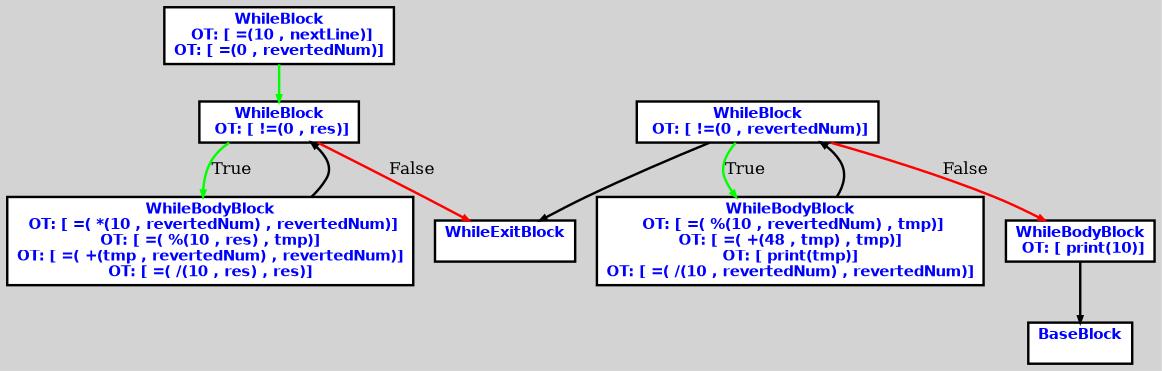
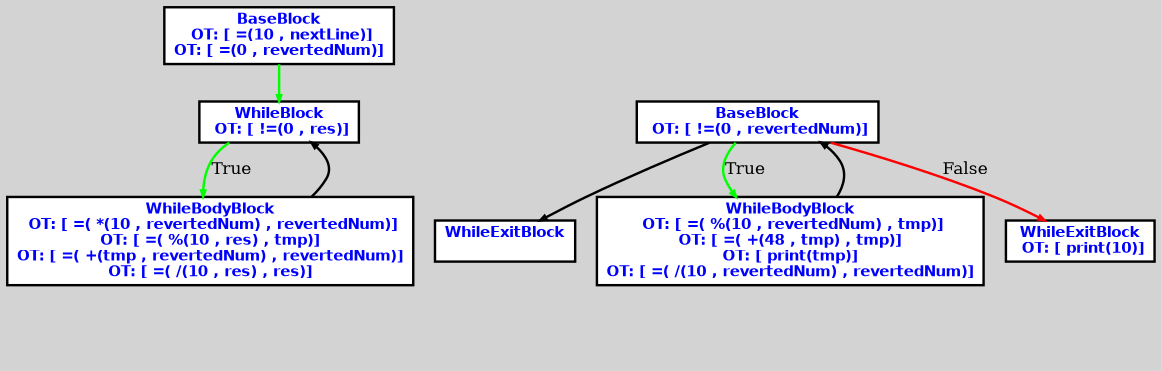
node "WhileBlock OT: [ =(10 , nextLine)] OT: [ =(0 , revertedNum)]": label "WhileBlock OT: [ =(10 , nextLine)] OT: [ =(0 , revertedNum)]" -> "BaseBlock OT: [ =(10 , nextLine)] OT: [ =(0 , revertedNum)]"
node "WhileBlock OT: [ !=(0 , revertedNum)]": label "WhileBlock OT: [ !=(0 , revertedNum)]" -> "BaseBlock OT: [ !=(0 , revertedNum)]"
edge "WhileBlock OT: [ !=(0 , res)]" -> "WhileExitBlock": removed, label "False"
node "WhileBodyBlock OT: [ print(10)]": label "WhileBodyBlock OT: [ print(10)]" -> "WhileExitBlock OT: [ print(10)]"
node "BaseBlock": removed
